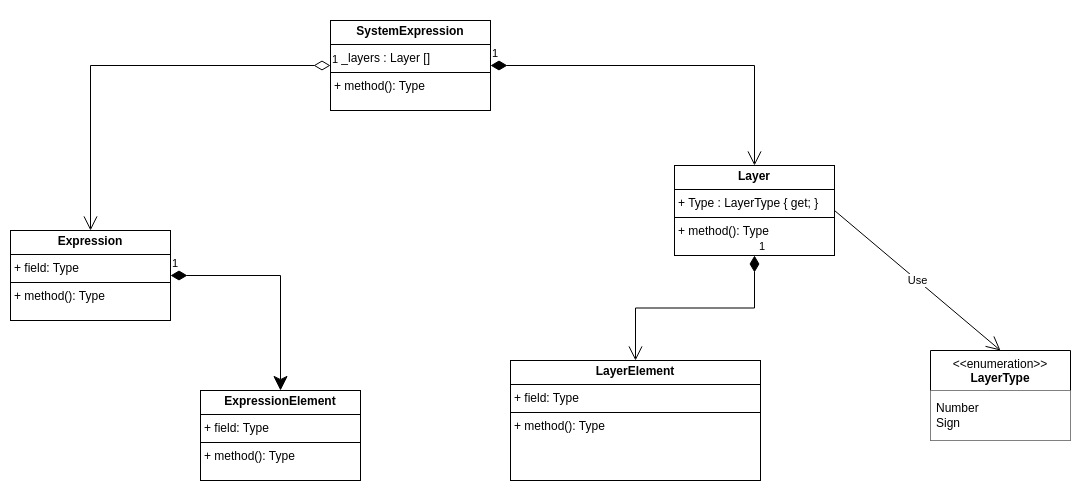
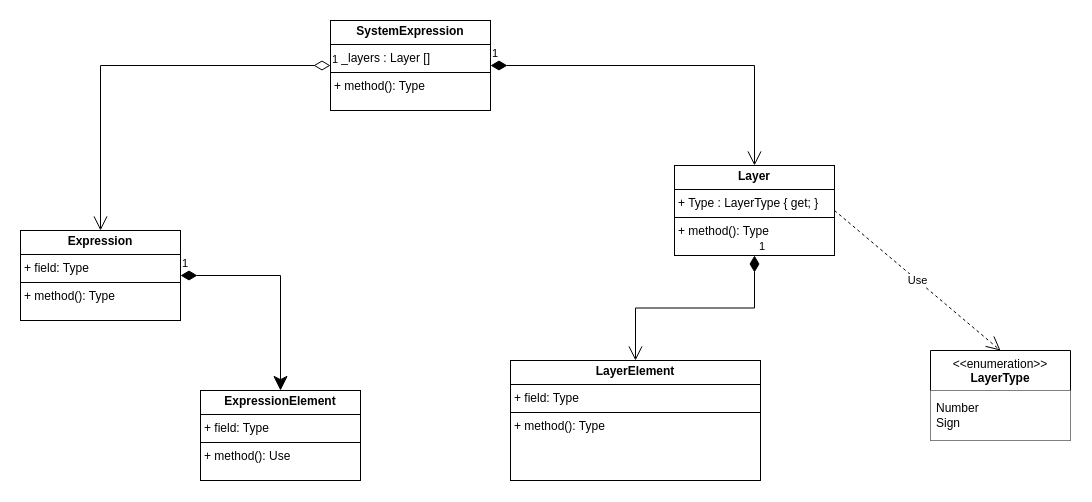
edge "Layer + Type : LayerType { get; } + method(): Type" -> "<<enumeration>> LayerType": style solid -> dashed
node "Expression + field: Type + method(): Type": moved (91, 276) -> (101, 276)
node "ExpressionElement + field: Type + method(): Type": label "ExpressionElement + field: Type + method(): Type" -> "ExpressionElement + field: Type + method(): Use"
